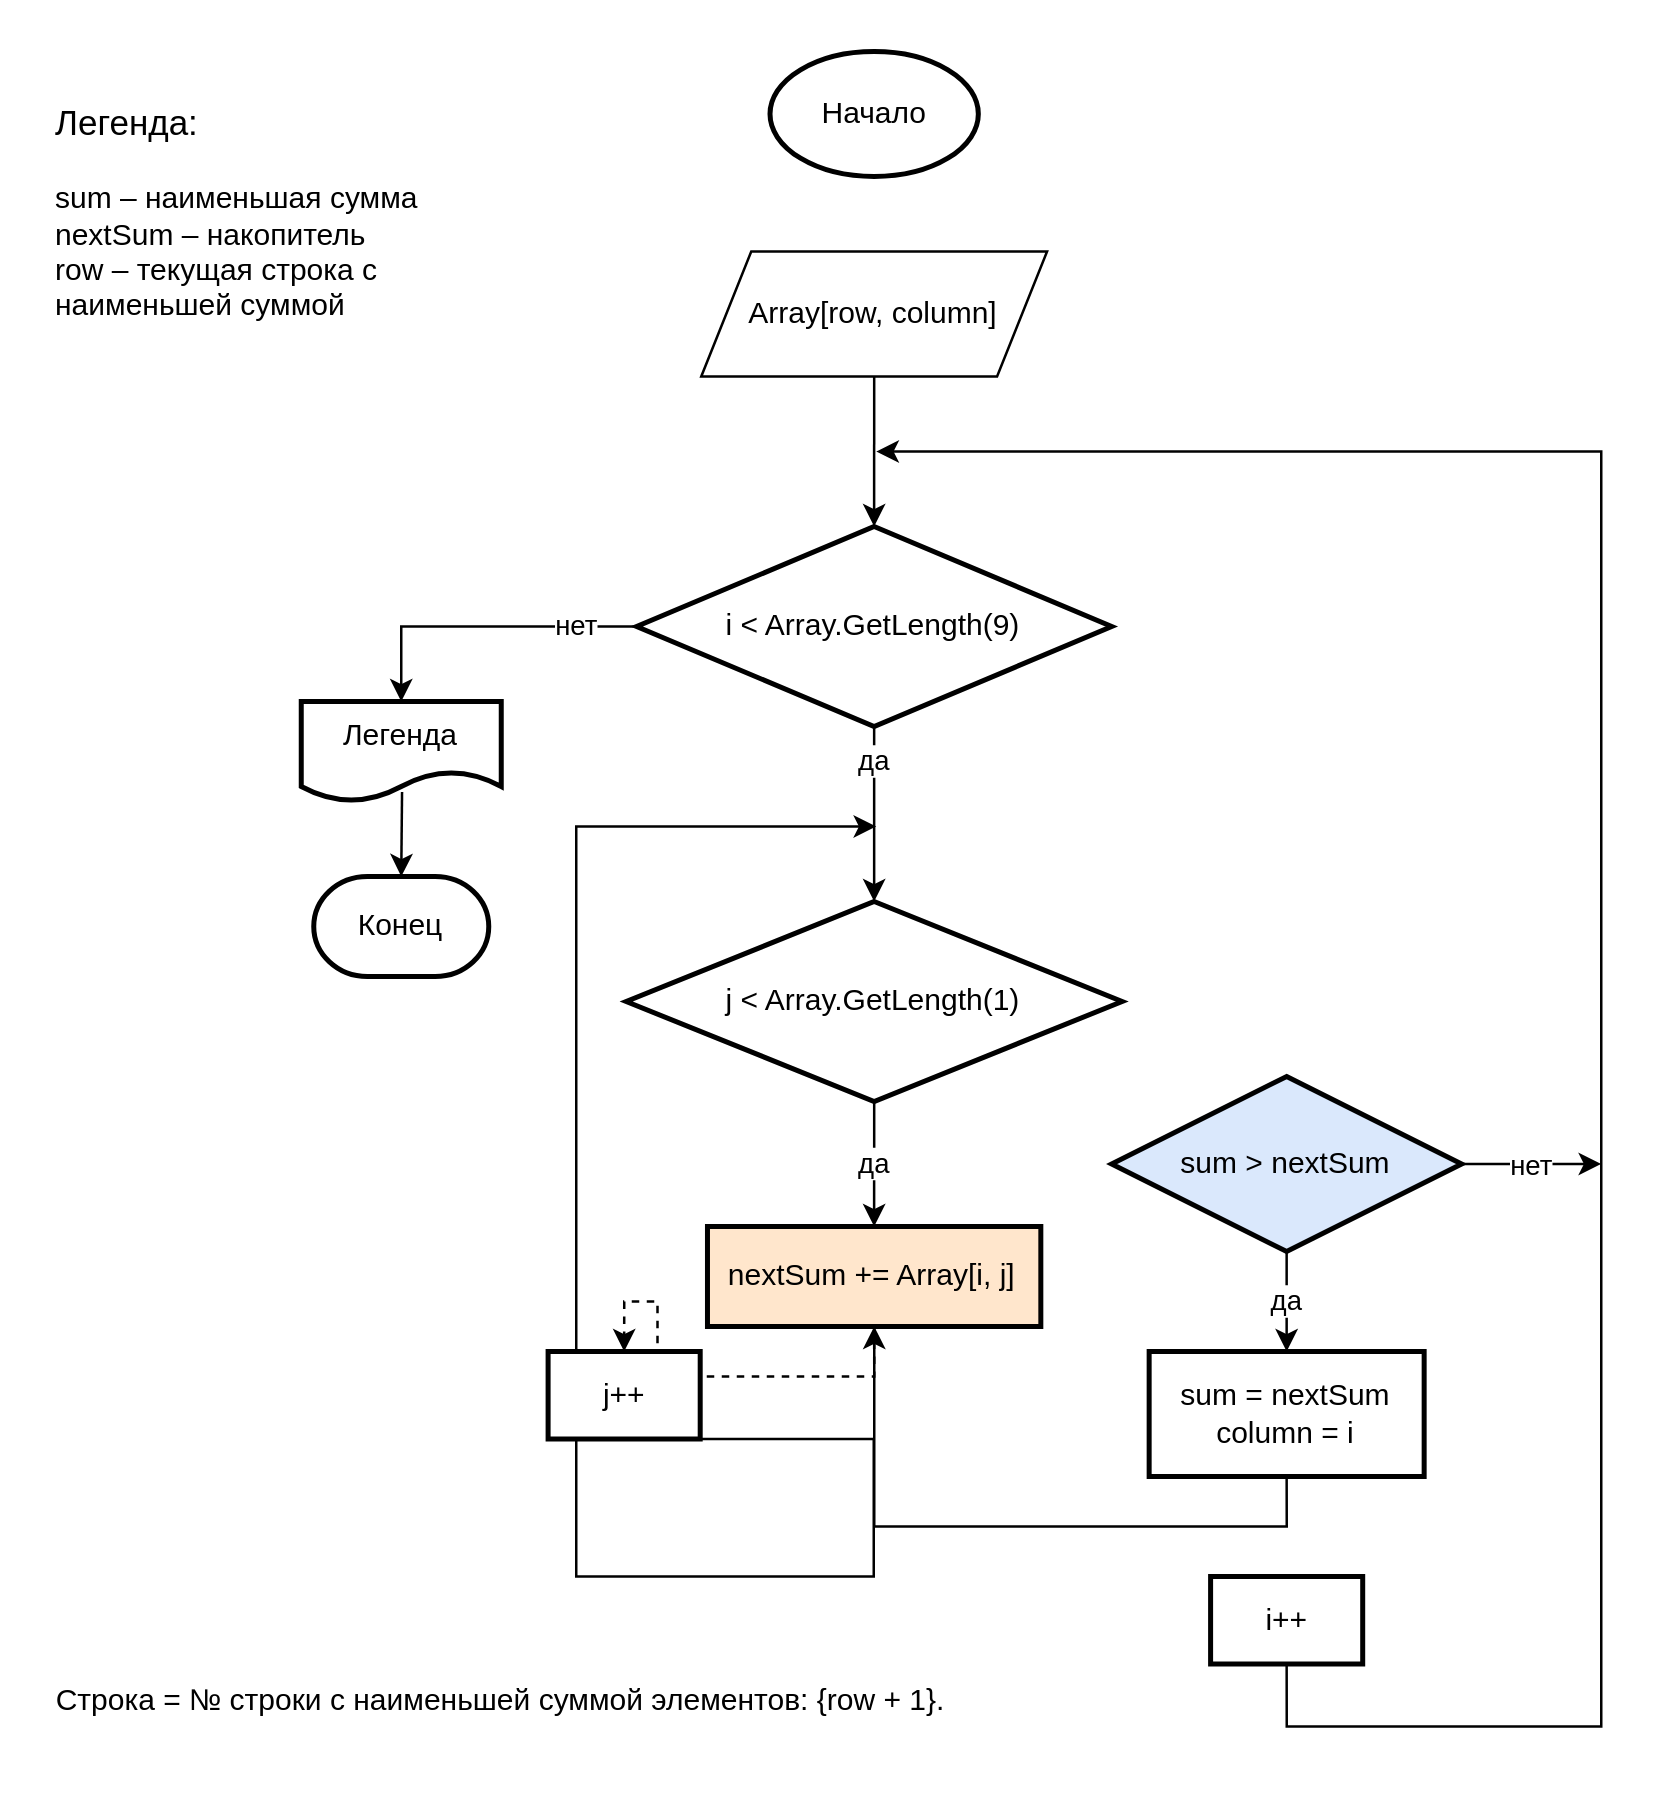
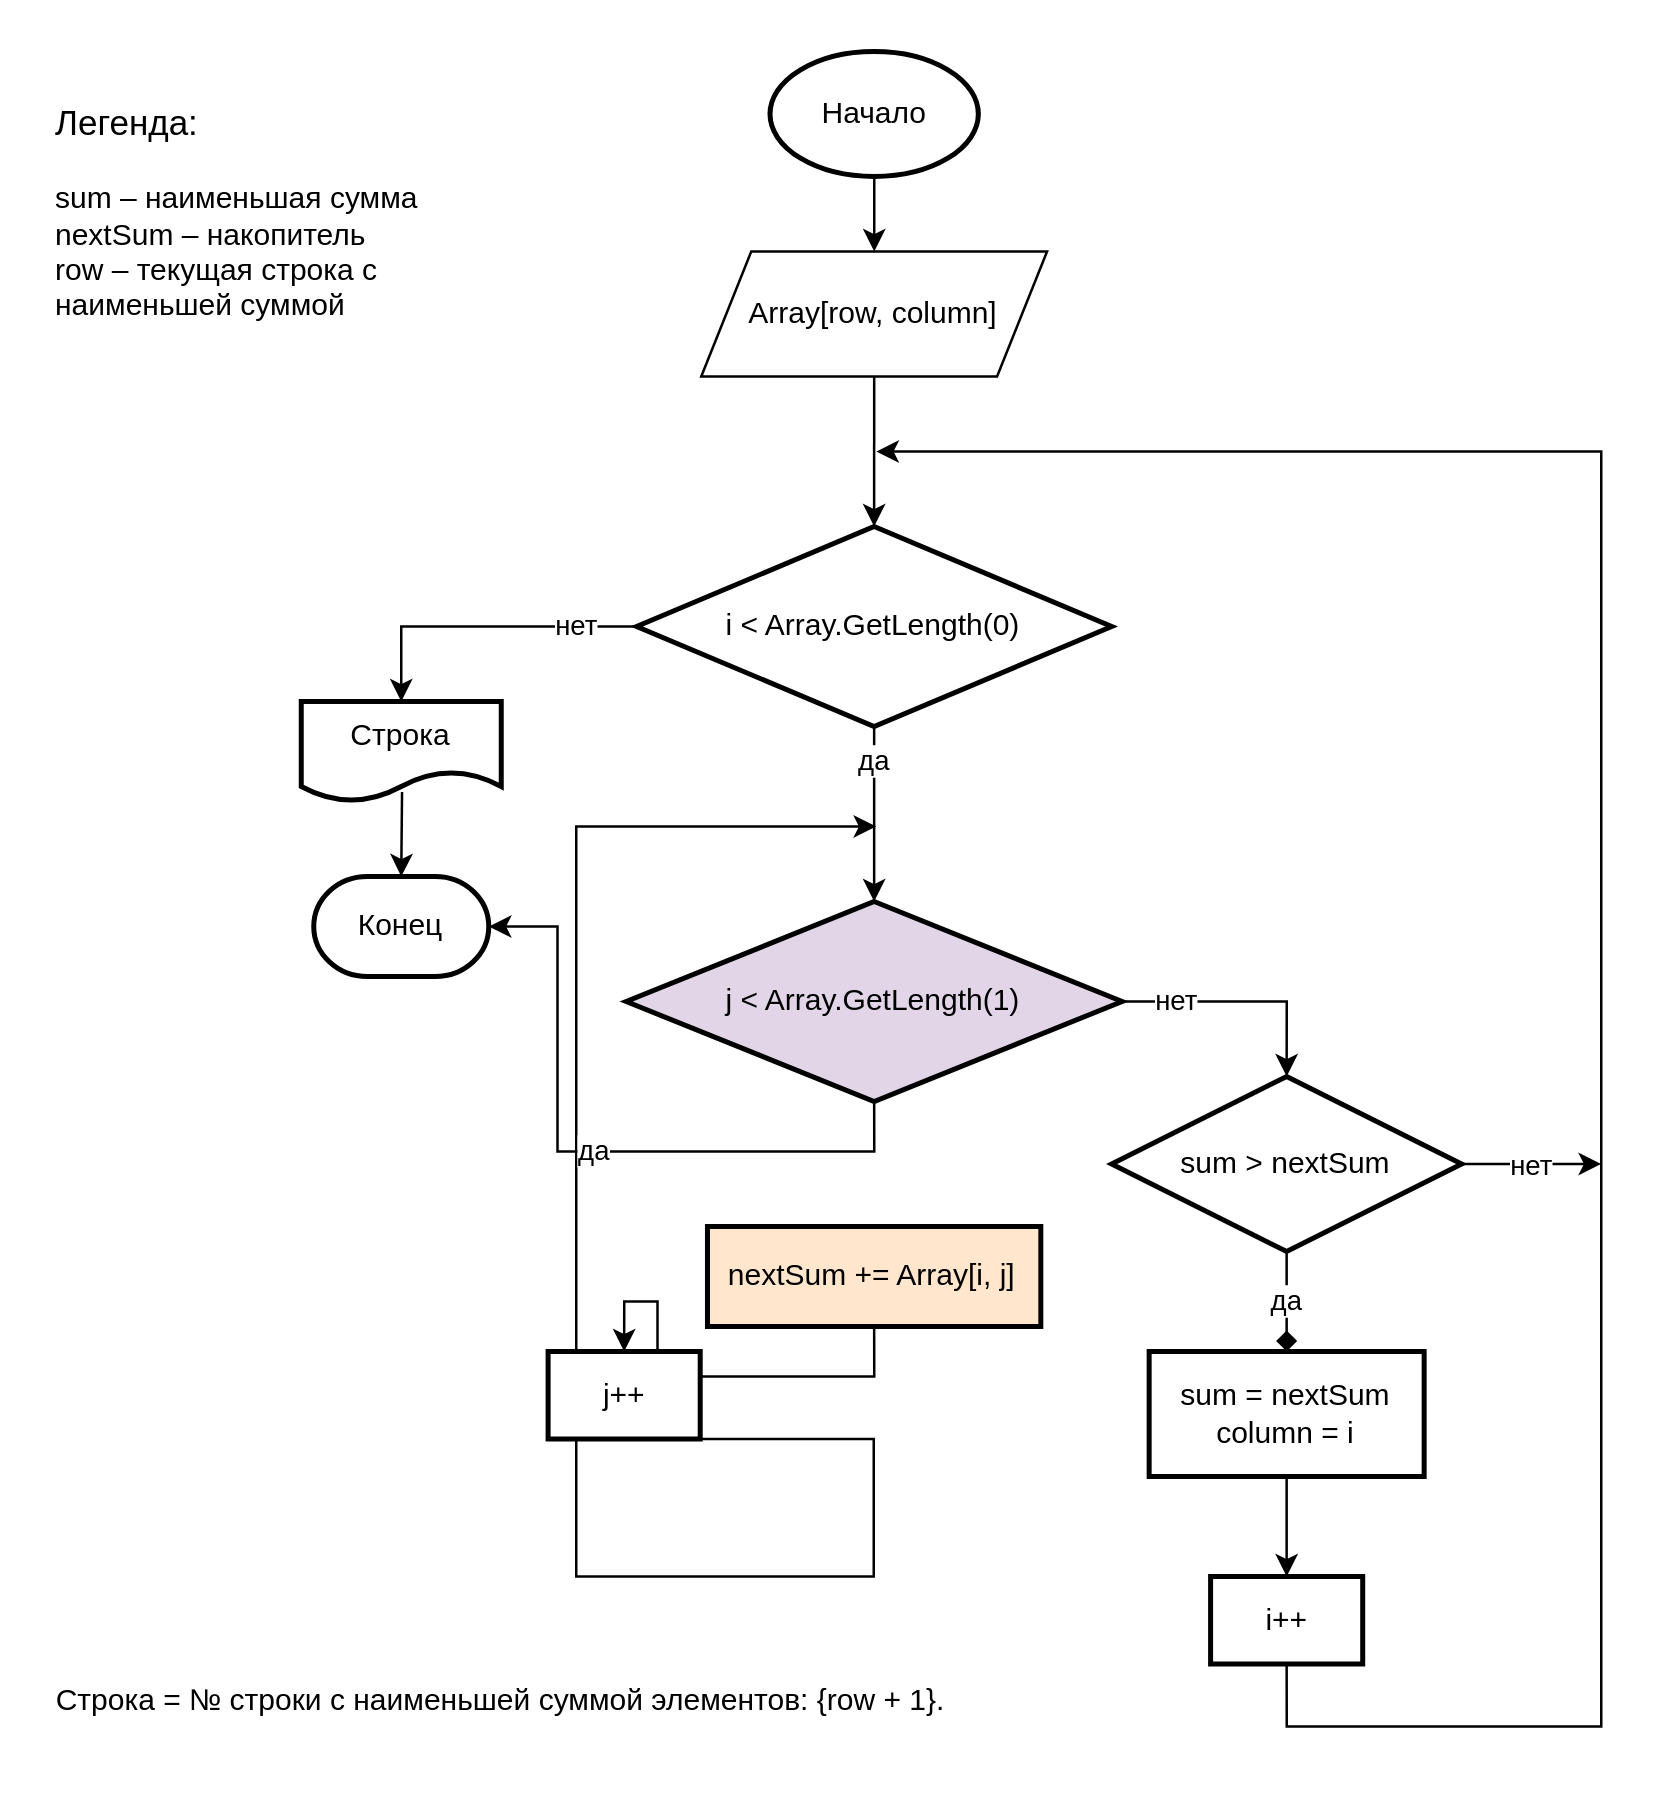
edge "Начало" -> "Array[row, column]": added
node "i < Array.GetLength(9)": label "i < Array.GetLength(9)" -> "i < Array.GetLength(0)"
node "Легенда": label "Легенда" -> "Строка"
node "j < Array.GetLength(1)": fillcolor #ffffff -> #e1d5e7
edge "j < Array.GetLength(1)" -> "sum > nextSum": added, label "нет"
node "sum > nextSum": fillcolor #dae8fc -> #ffffff
edge "j < Array.GetLength(1)" -> "nextSum += Array[i, j]": now "j < Array.GetLength(1)" -> "Конец"
edge "sum > nextSum" -> "sum = nextSum column = i": arrowhead classic -> diamond
edge "nextSum += Array[i, j]" -> "j++": style dashed -> solid
edge "sum = nextSum column = i" -> "nextSum += Array[i, j]": now "sum = nextSum column = i" -> "i++"
node "i++": shape rectangle -> rounded rectangle
